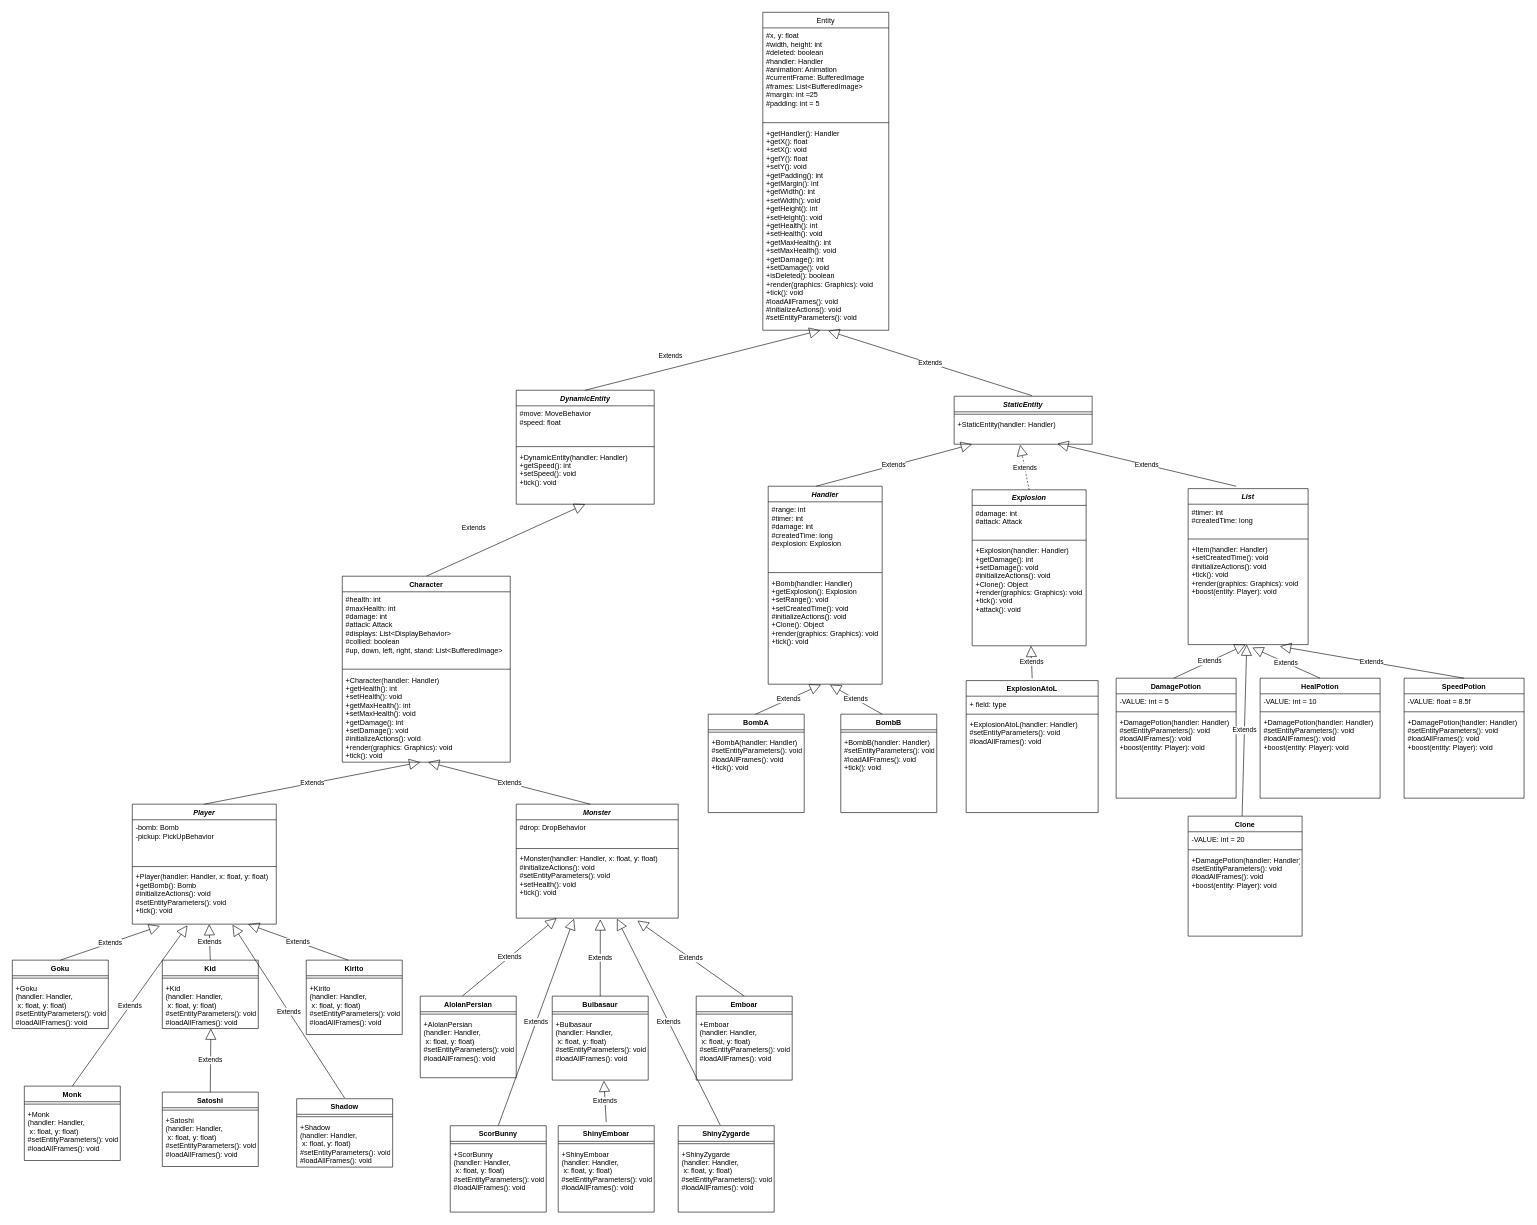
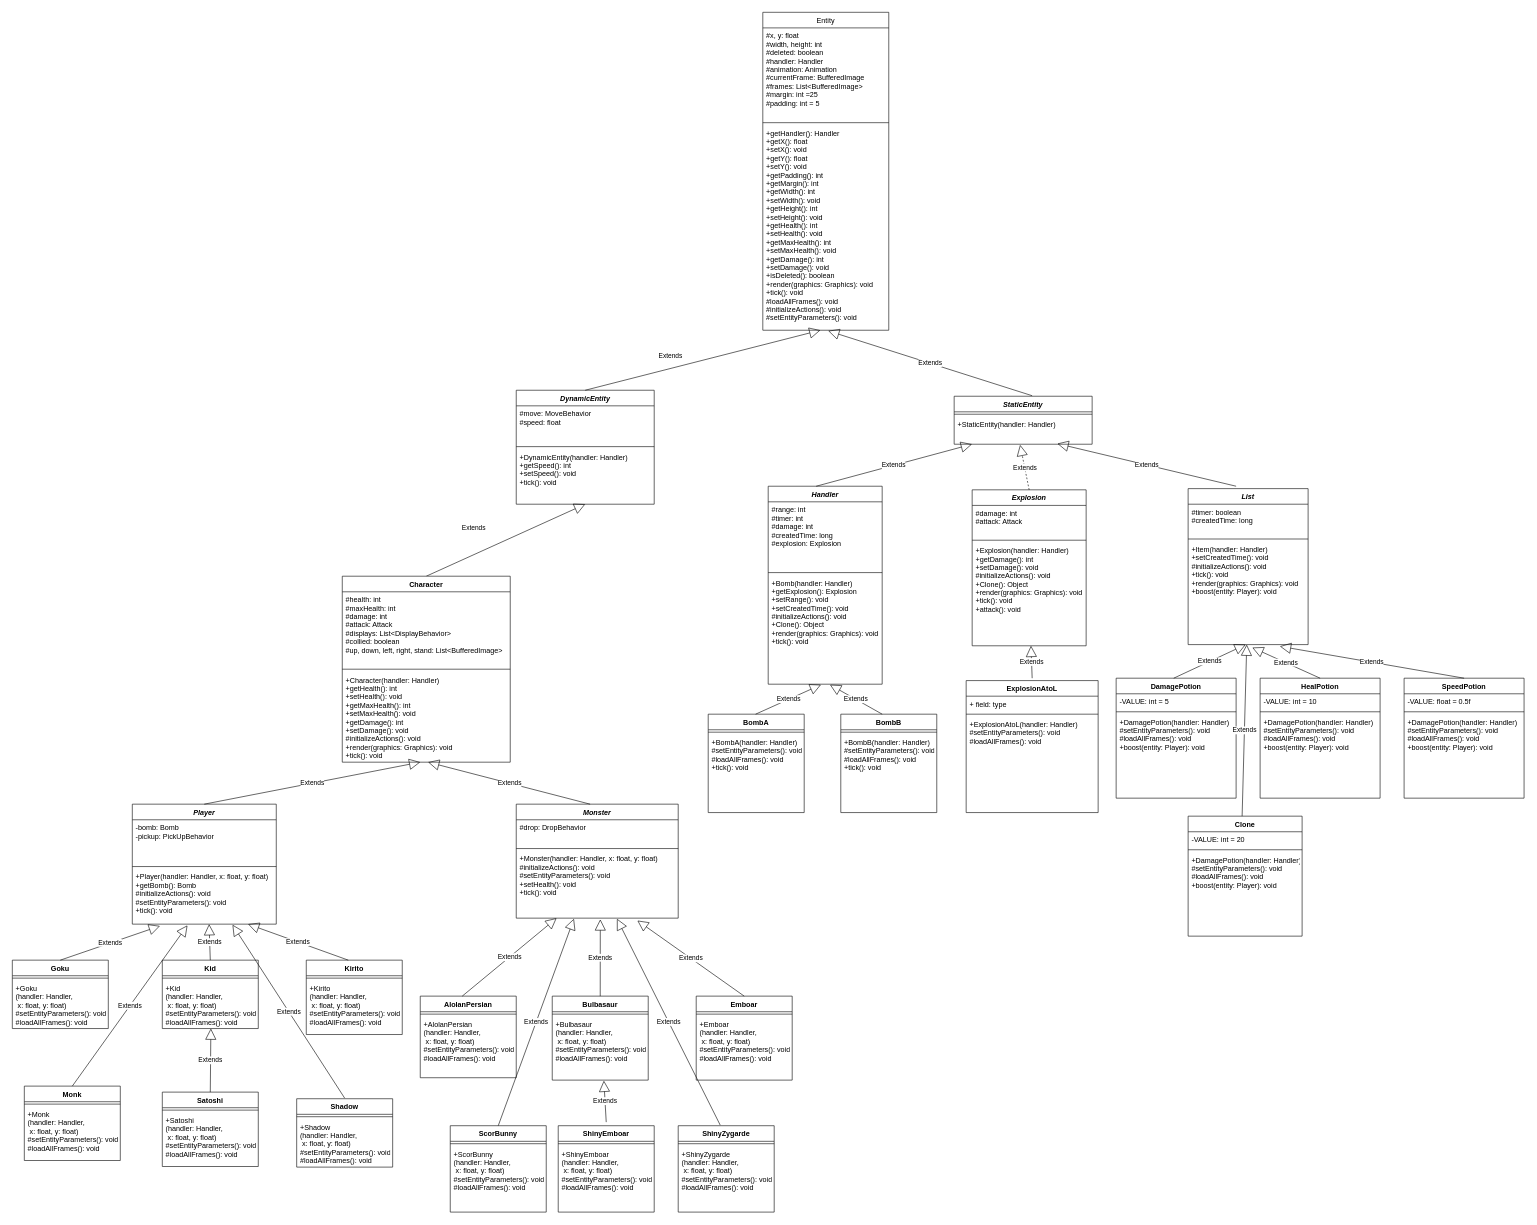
node "#timer: int #createdTime: long": label "#timer: int #createdTime: long" -> "#timer: boolean #createdTime: long"
node "-VALUE: float = 8.5f": label "-VALUE: float = 8.5f" -> "-VALUE: float = 0.5f"
